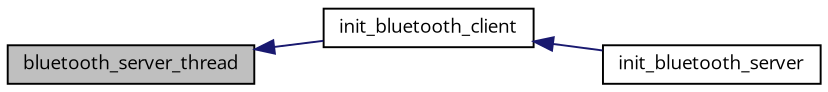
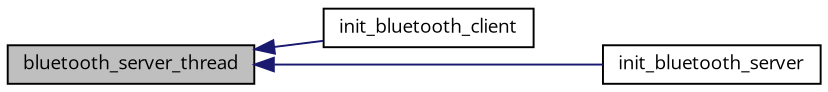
edge "init_bluetooth_server" -> "init_bluetooth_client": now "init_bluetooth_server" -> "bluetooth_server_thread"
